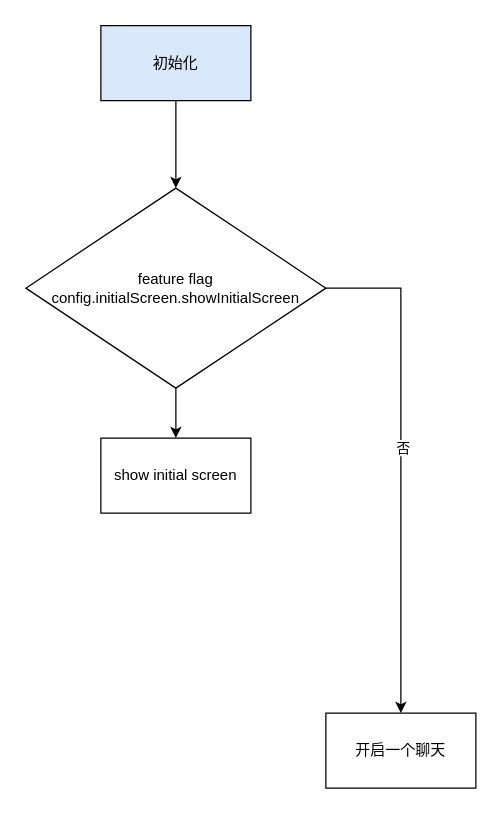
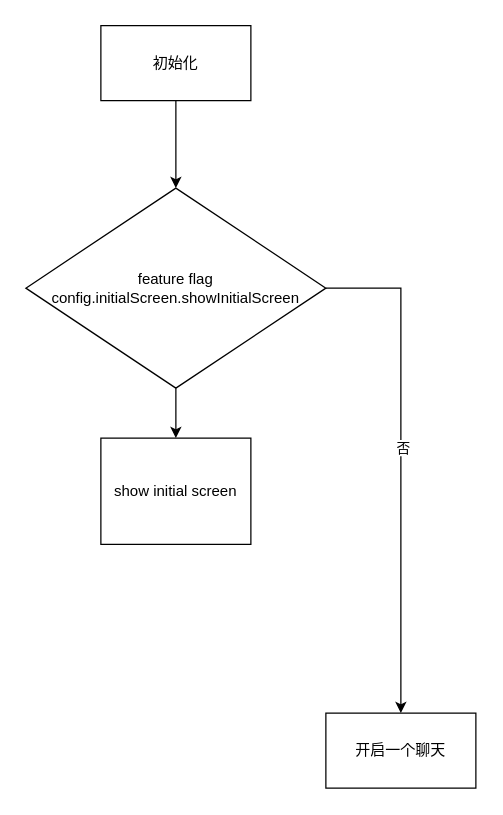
node "初始化": fillcolor #dae8fc -> #ffffff
node "show initial screen": size 150x75 -> 150x106
